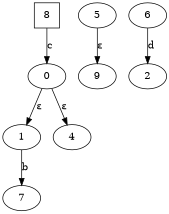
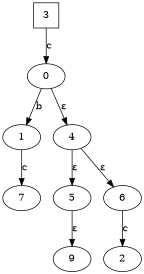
node "8": label "8" -> "3"
edge "6" -> "2": label "d" -> "c"
edge "0" -> "1": label "ɛ" -> "b"
edge "4" -> "5": added, label "ɛ"
edge "4" -> "6": added, label "ɛ"
edge "1" -> "7": label "b" -> "c"
